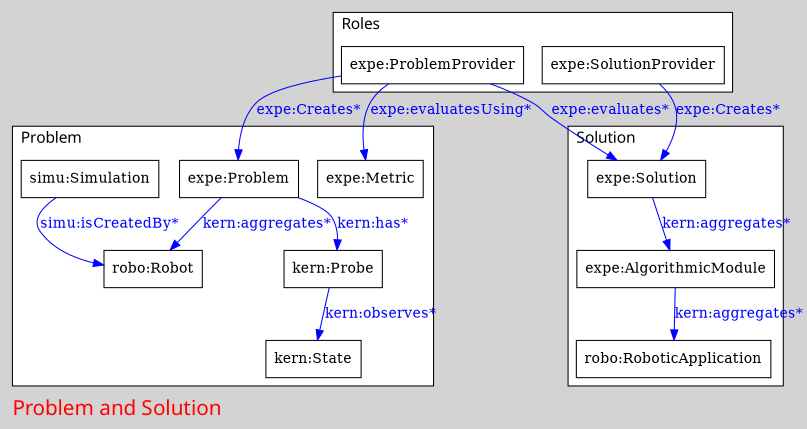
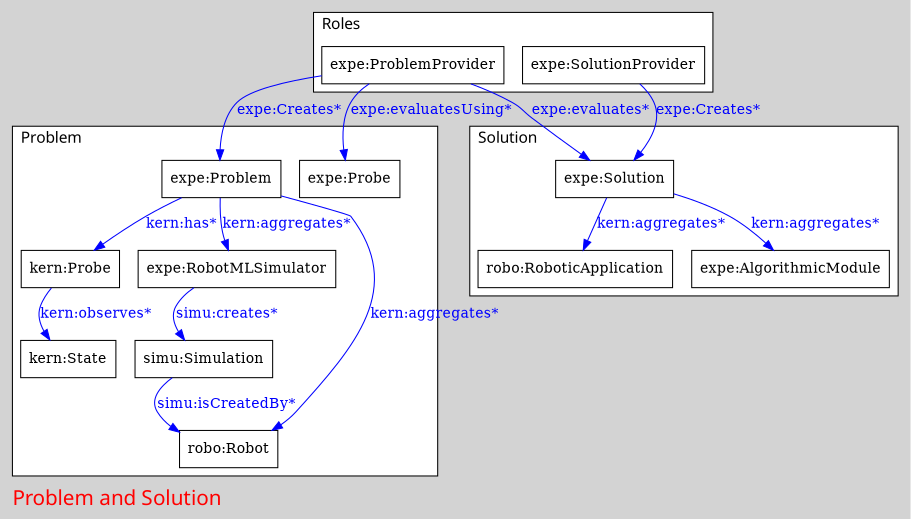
node "expe:Metric": label "expe:Metric" -> "expe:Probe"
node "expe:RobotMLSimulator": added
edge "expe:AlgorithmicModule" -> "robo:RoboticApplication": now "expe:Solution" -> "robo:RoboticApplication"
